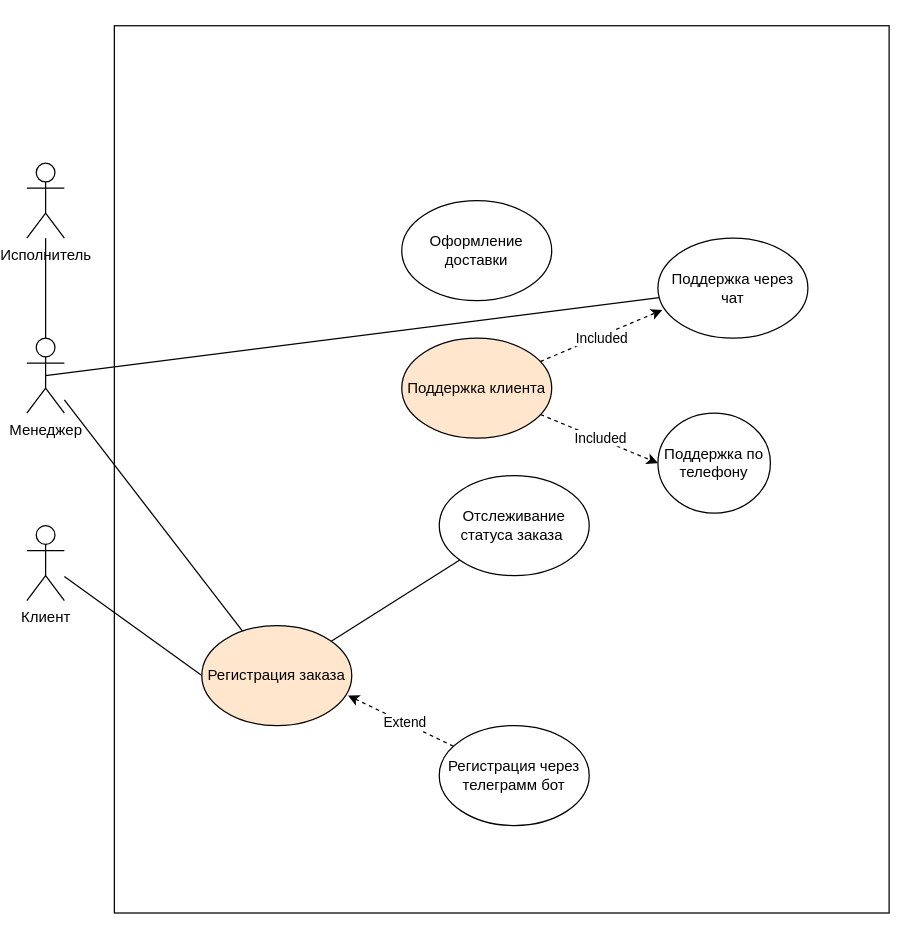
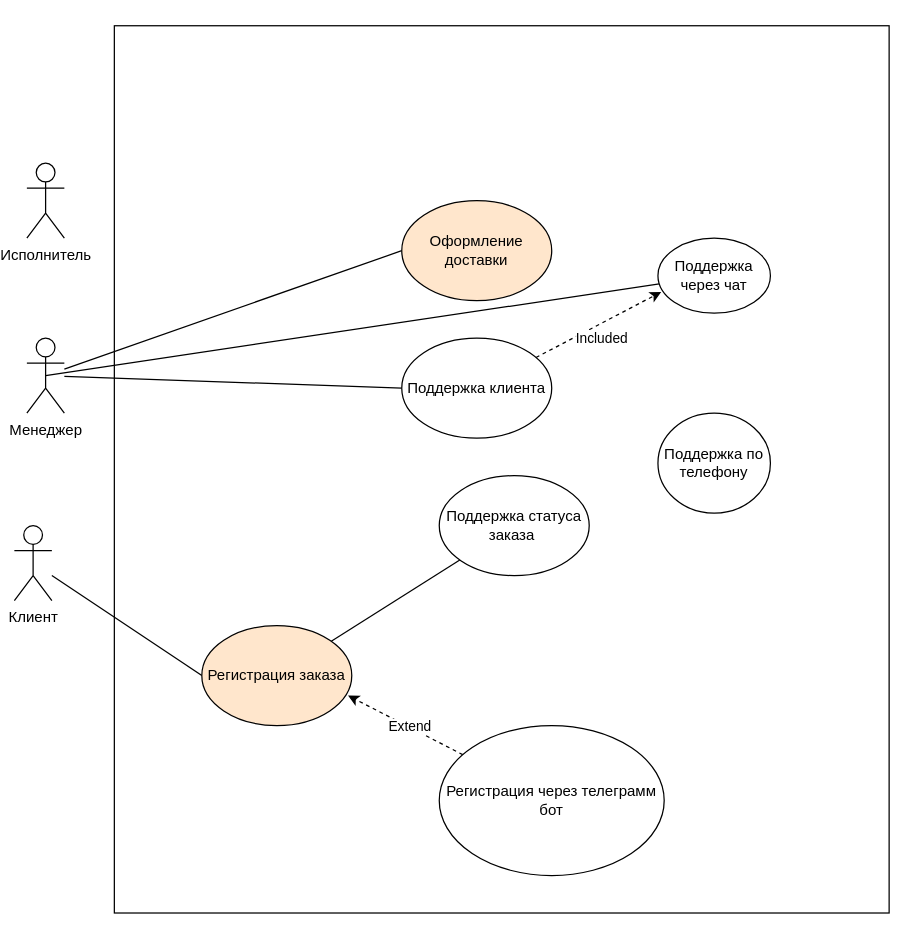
node "Оформление доставки": fillcolor #ffffff -> #ffe6cc
edge "Исполнитель" -- "Менеджер": now "Поддержка клиента" -- "Менеджер"
node "Поддержка через чат": size 150x100 -> 113x75
node "Поддержка клиента": fillcolor #ffe6cc -> #ffffff
edge "Поддержка клиента" -> "Поддержка по телефону": removed, label "Included"
edge "Менеджер" -- "Регистрация заказа": now "Менеджер" -- "Оформление доставки"
node "Отслеживание статуса заказа": label "Отслеживание статуса заказа" -> "Поддержка статуса заказа"
node "Клиент": moved (46, 563) -> (33, 563)
node "Регистрация через телеграмм бот": size 150x100 -> 225x150
